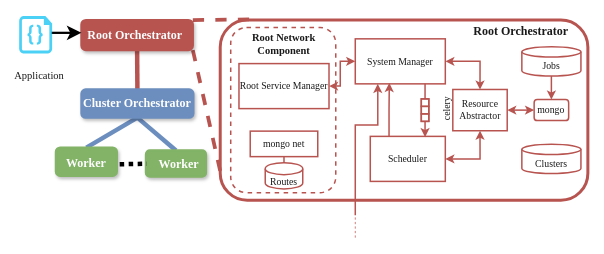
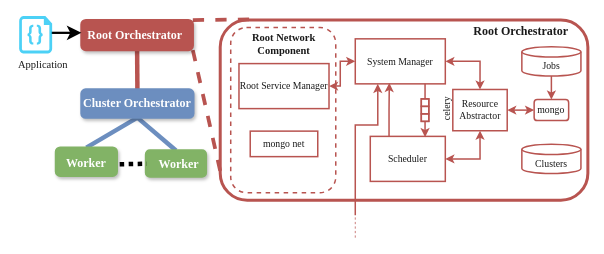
node "Application": moved (39, 76) -> (43, 65)
edge "mongo net" -- "Routes": removed
node "Routes": removed
